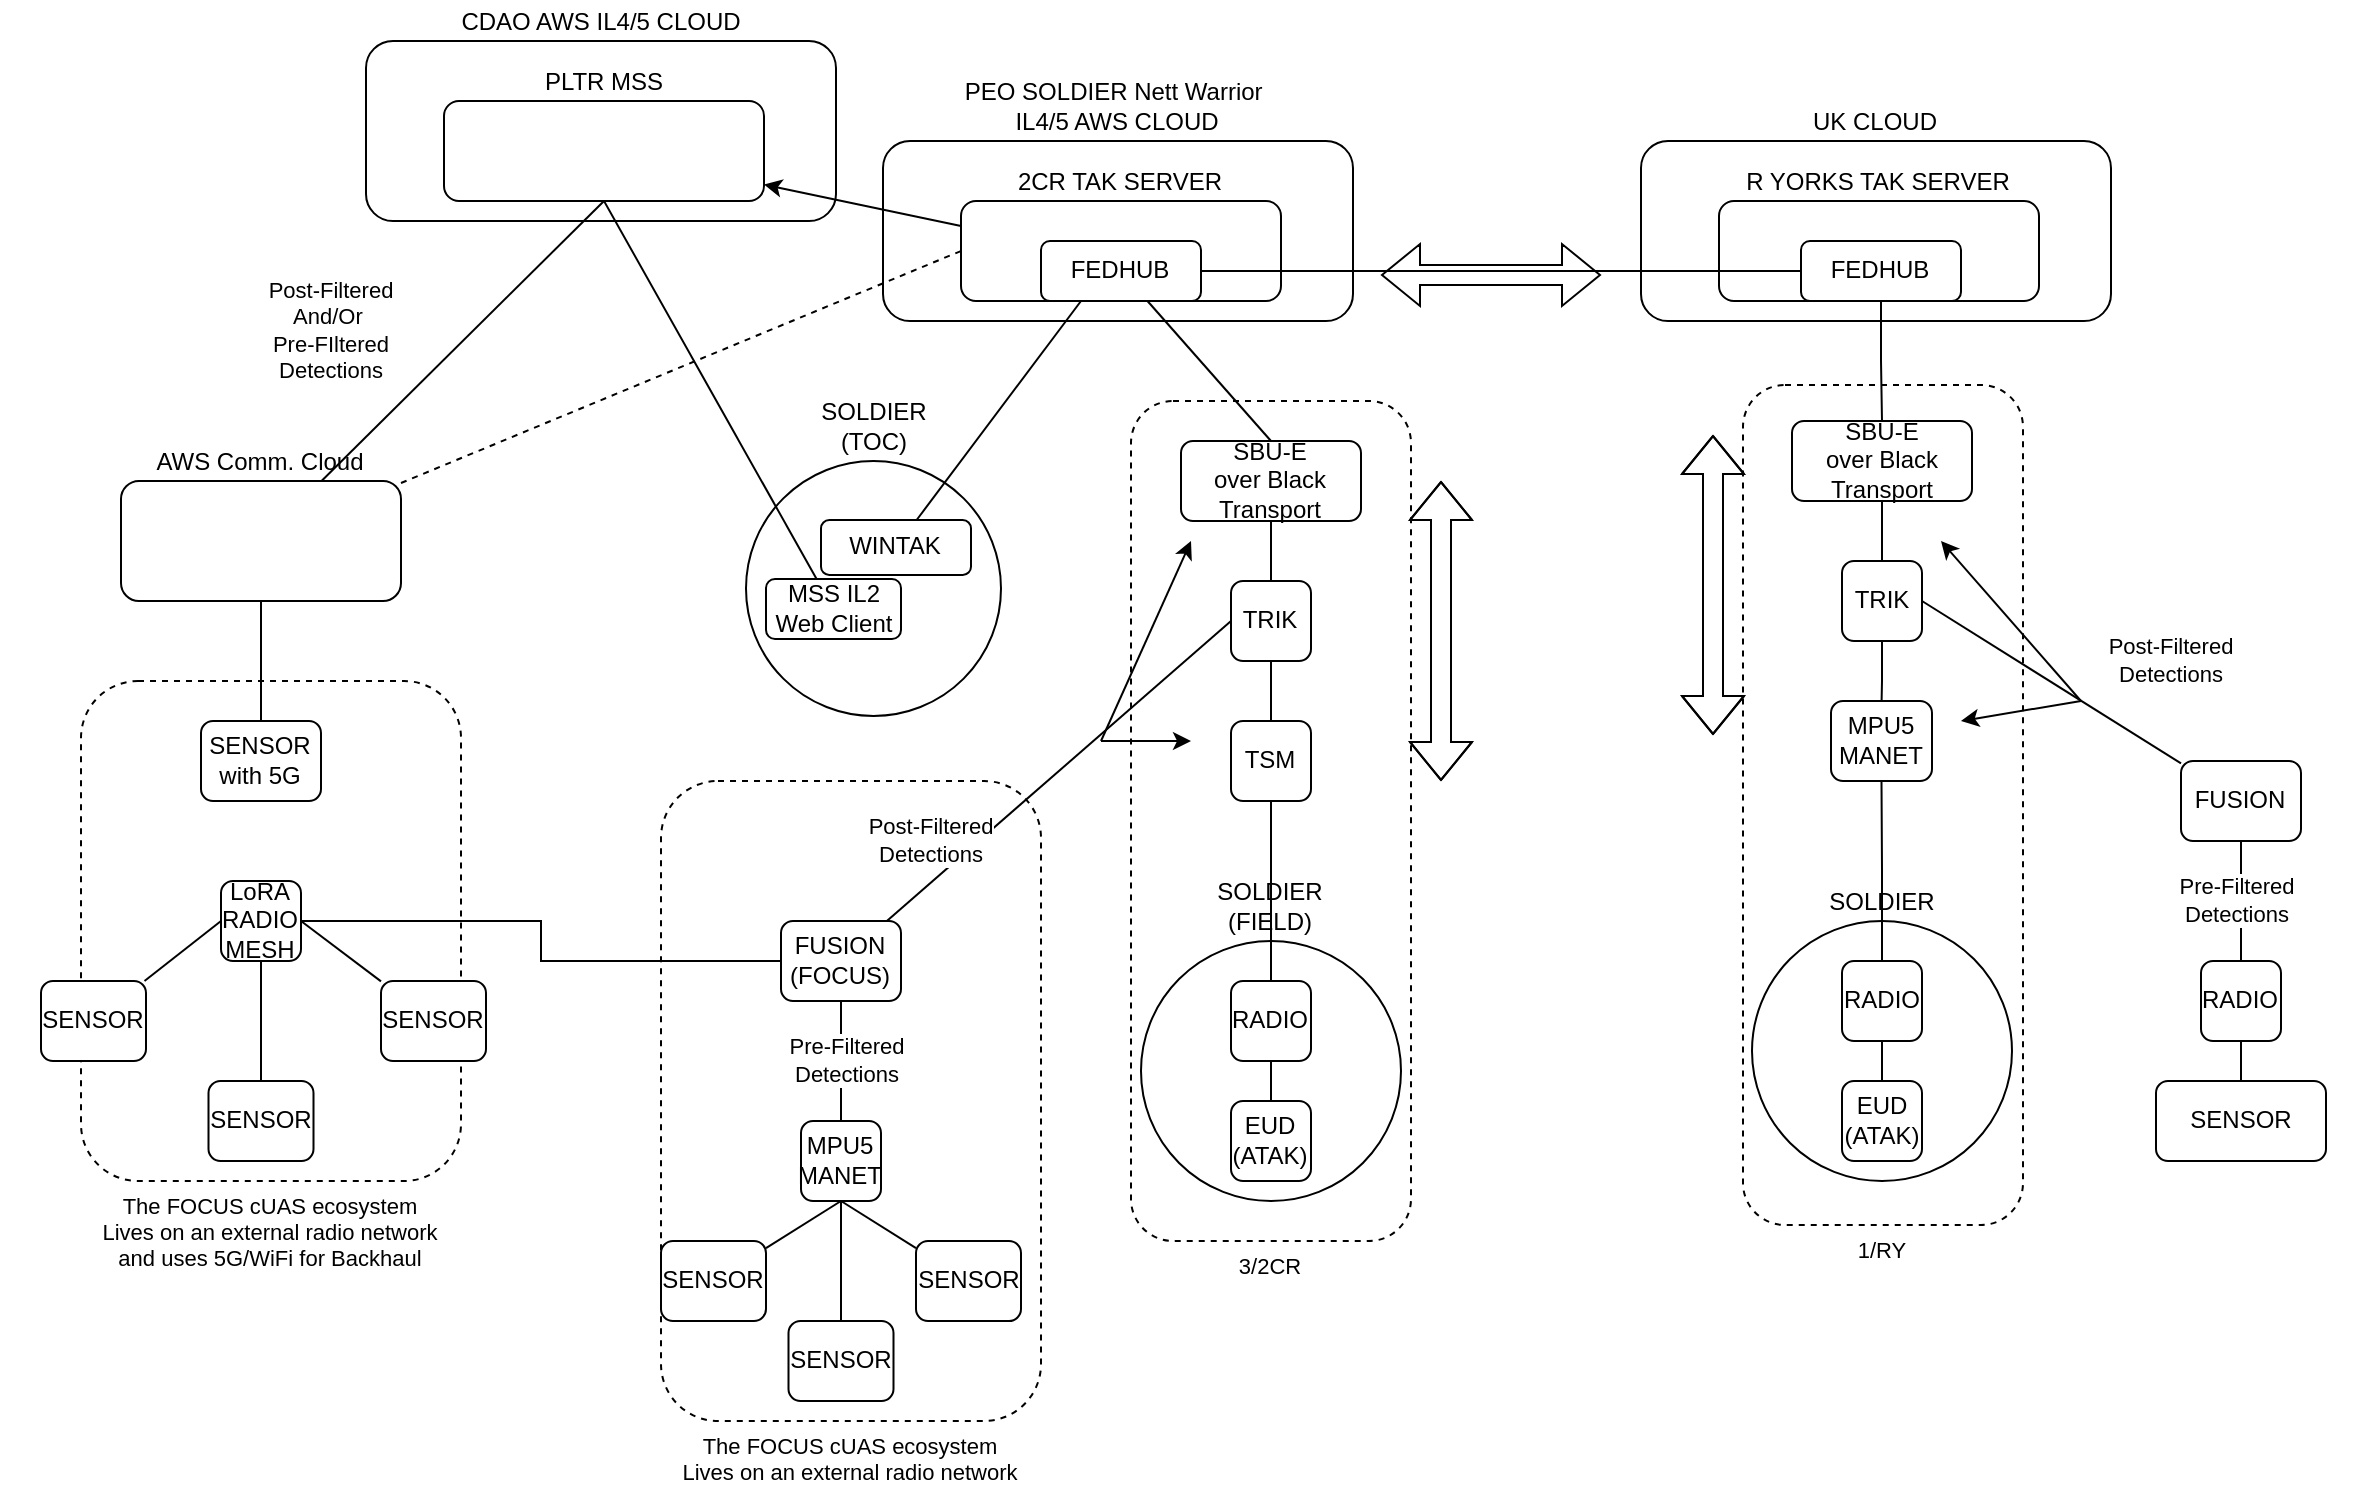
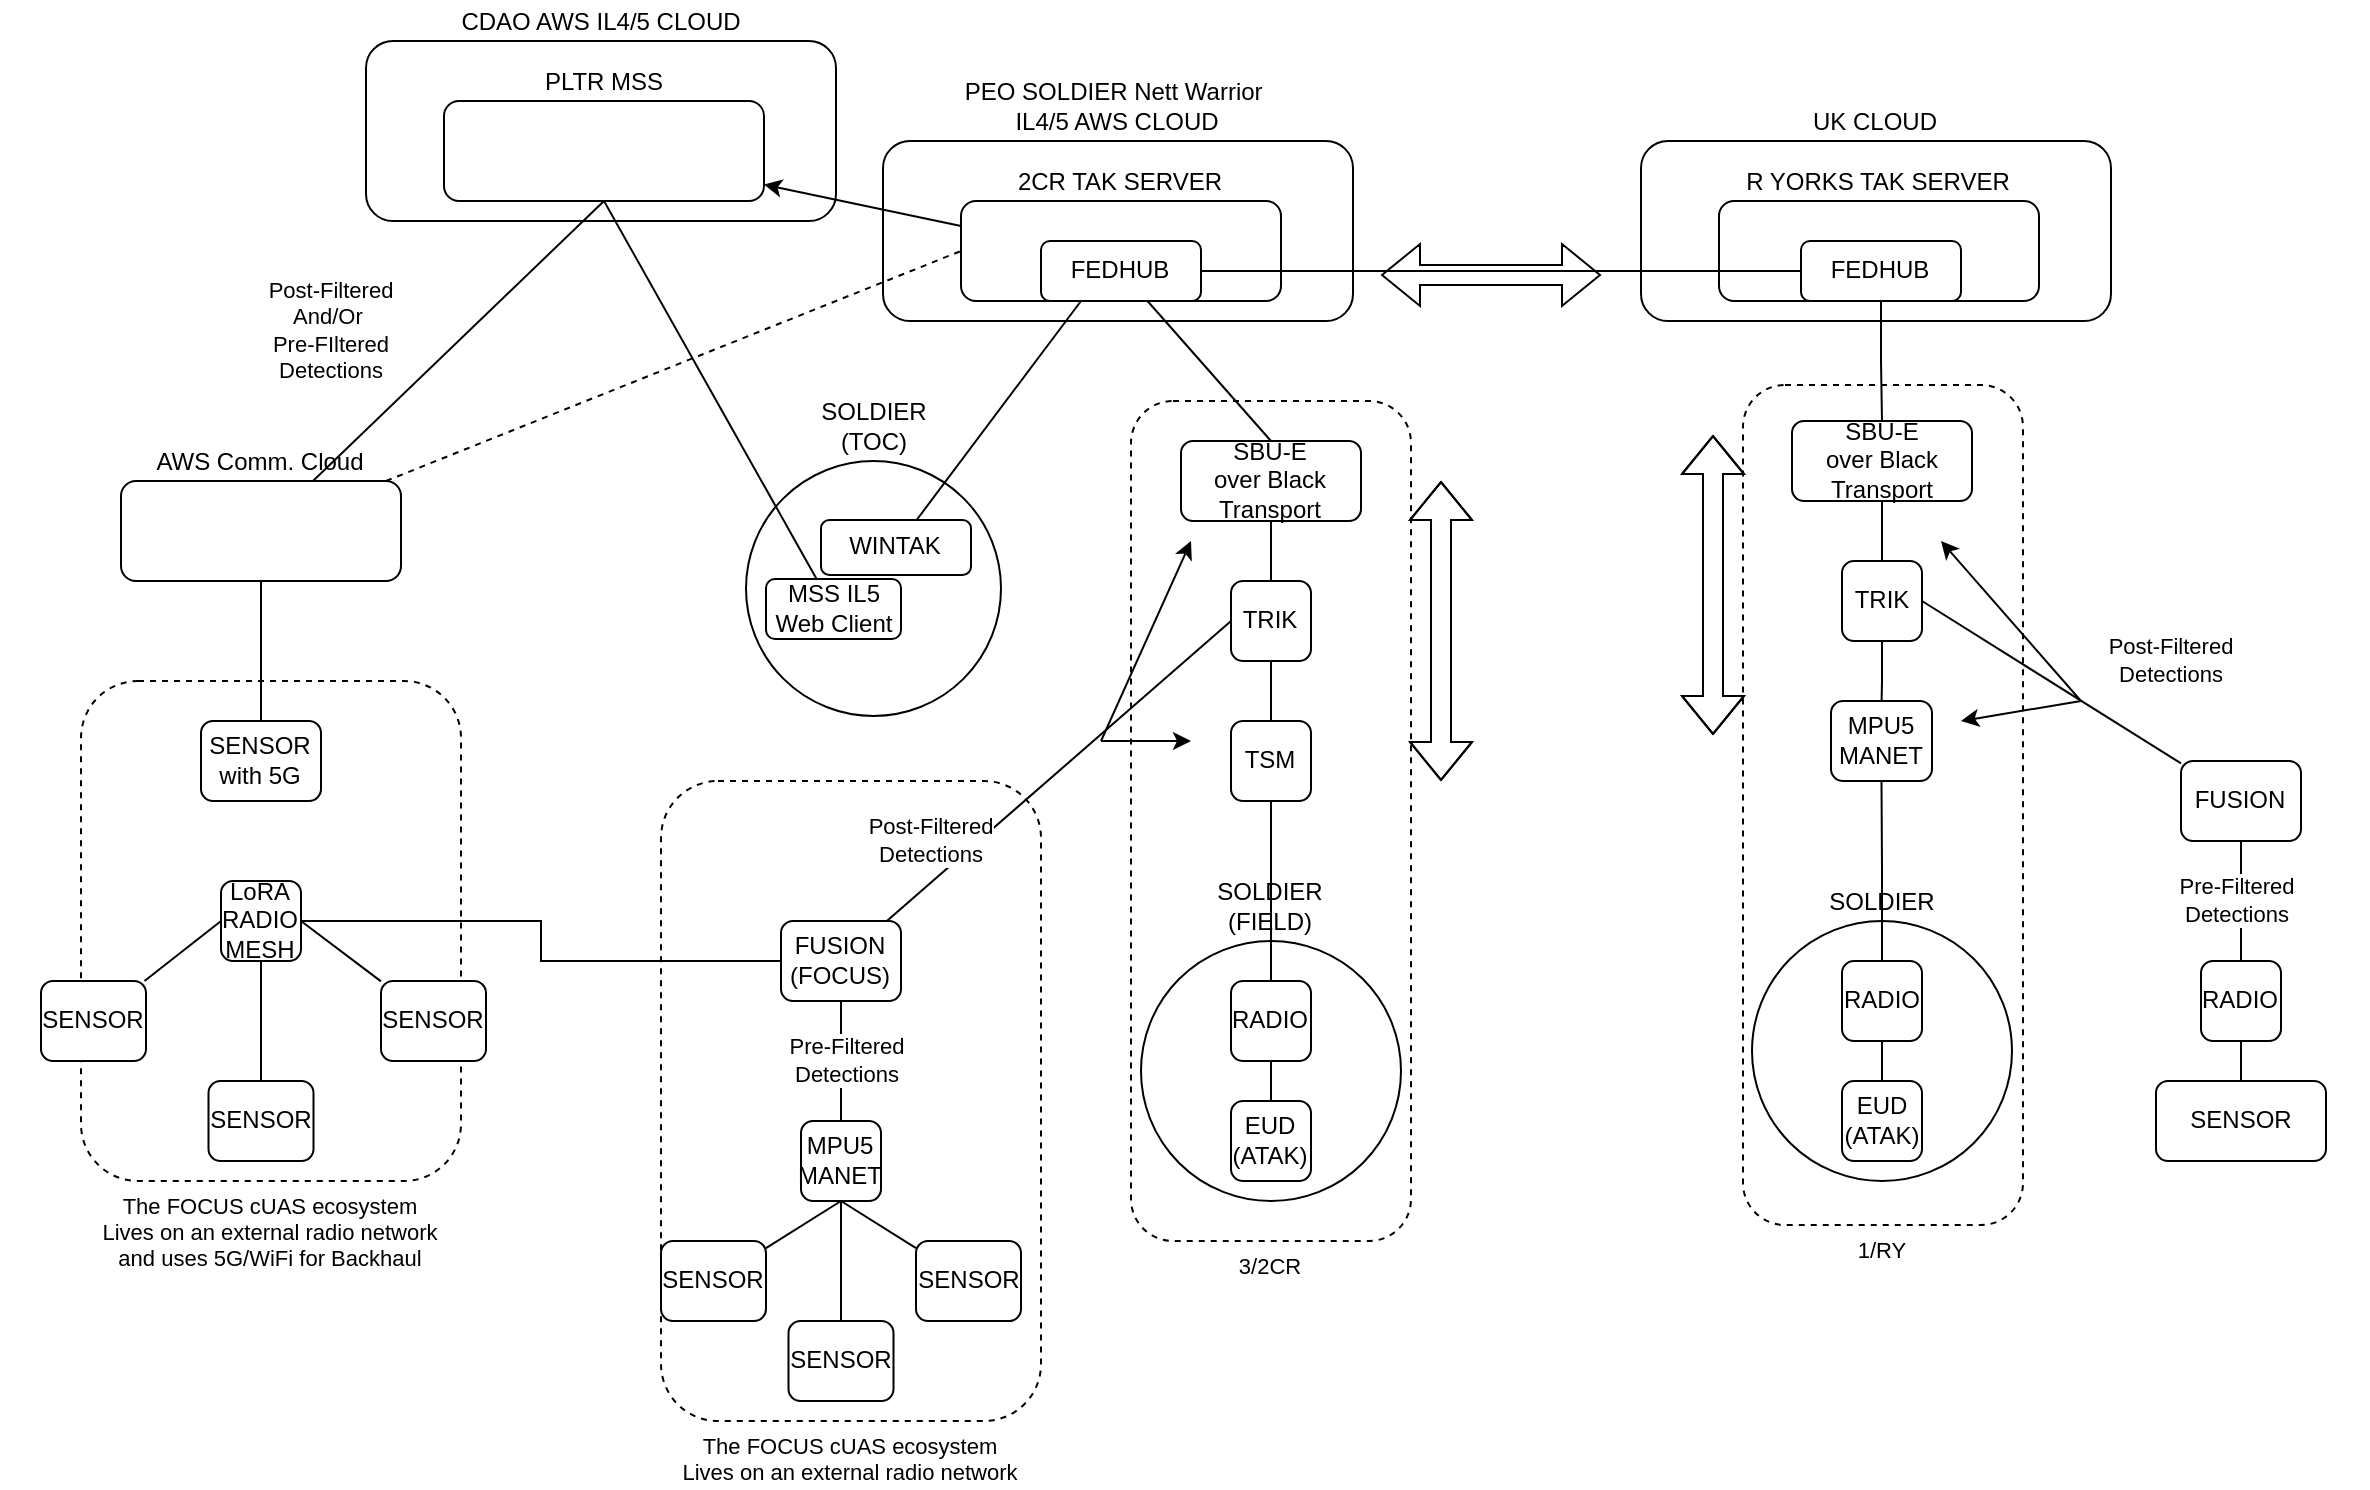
node "AWS Comm. Cloud": size 280x120 -> 280x100
node "MSS IL2 Web Client": label "MSS IL2 Web Client" -> "MSS IL5 Web Client"
